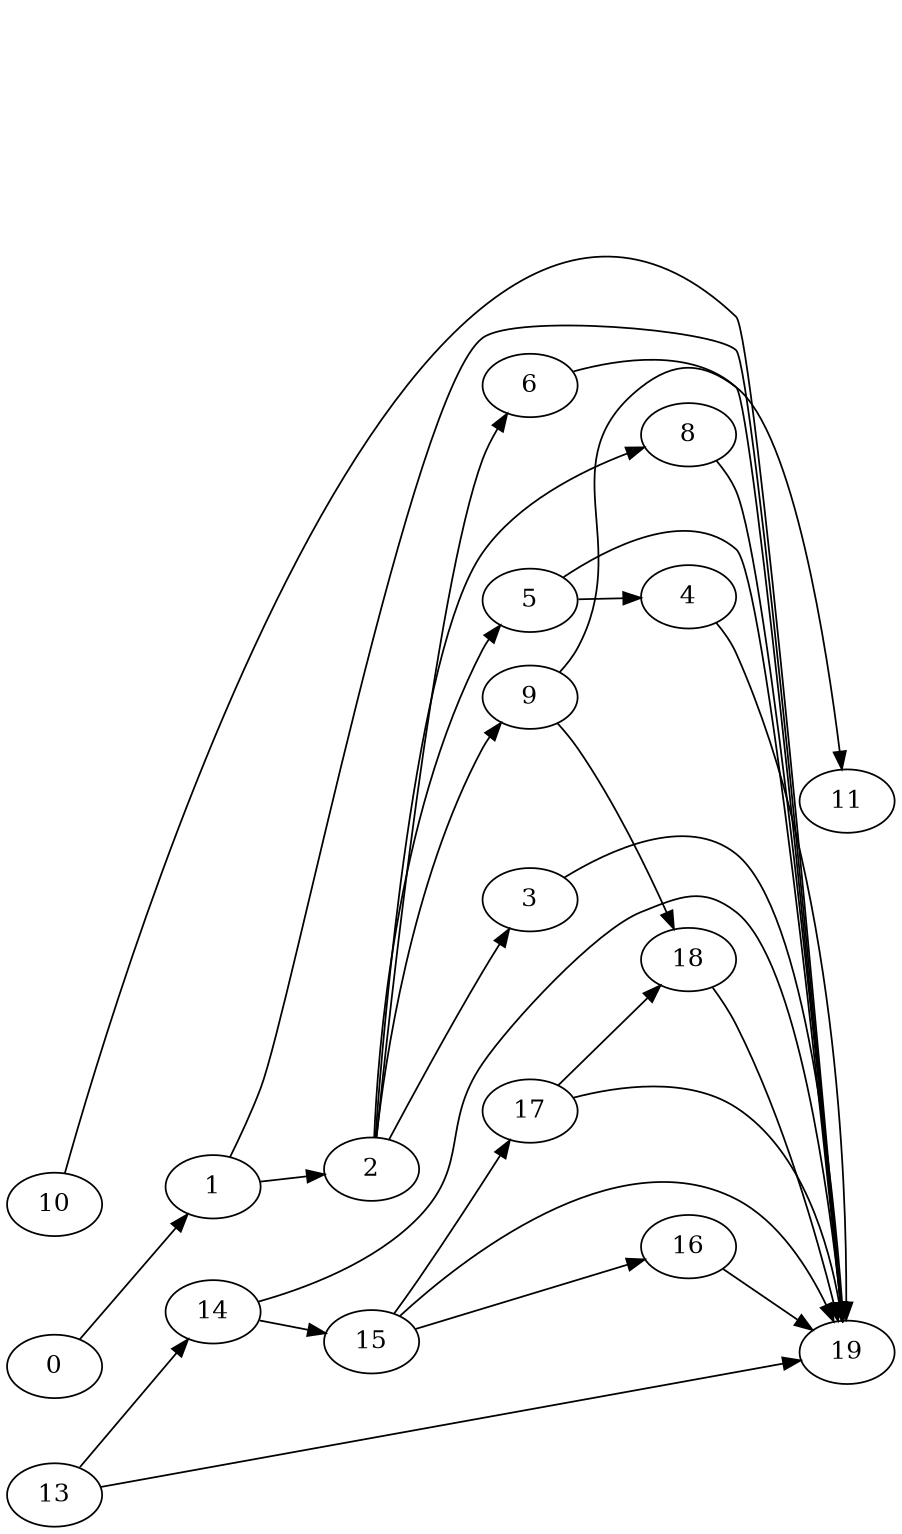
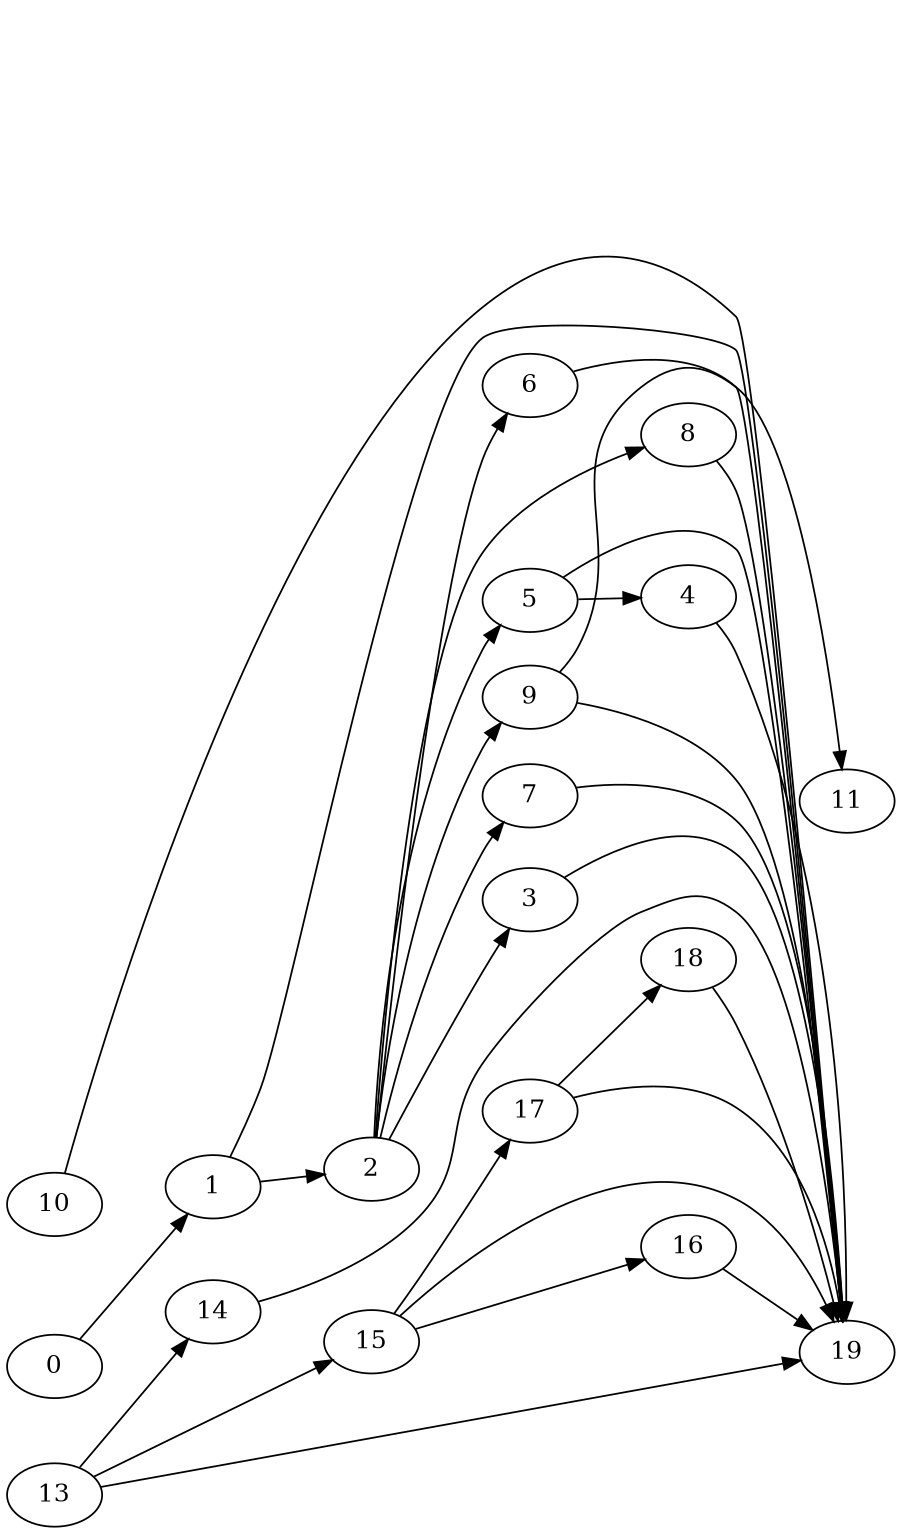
node "7": added
edge "9" -> "18": now "9" -> "19"
edge "14" -> "15": now "13" -> "15"
